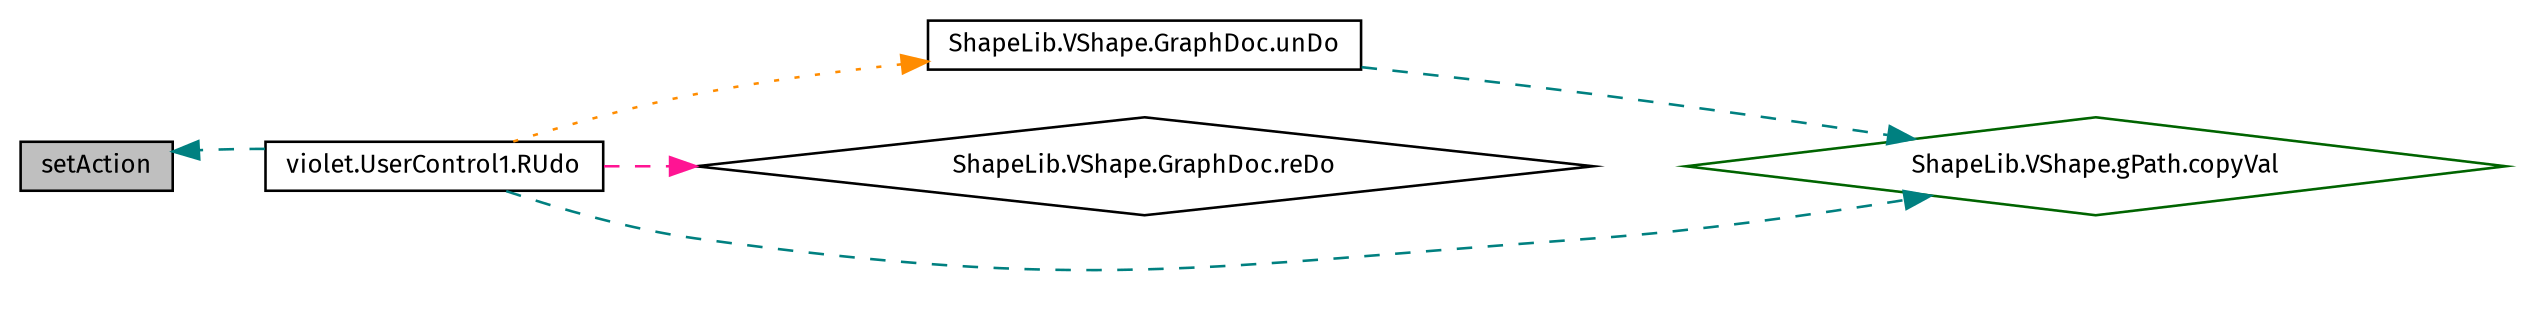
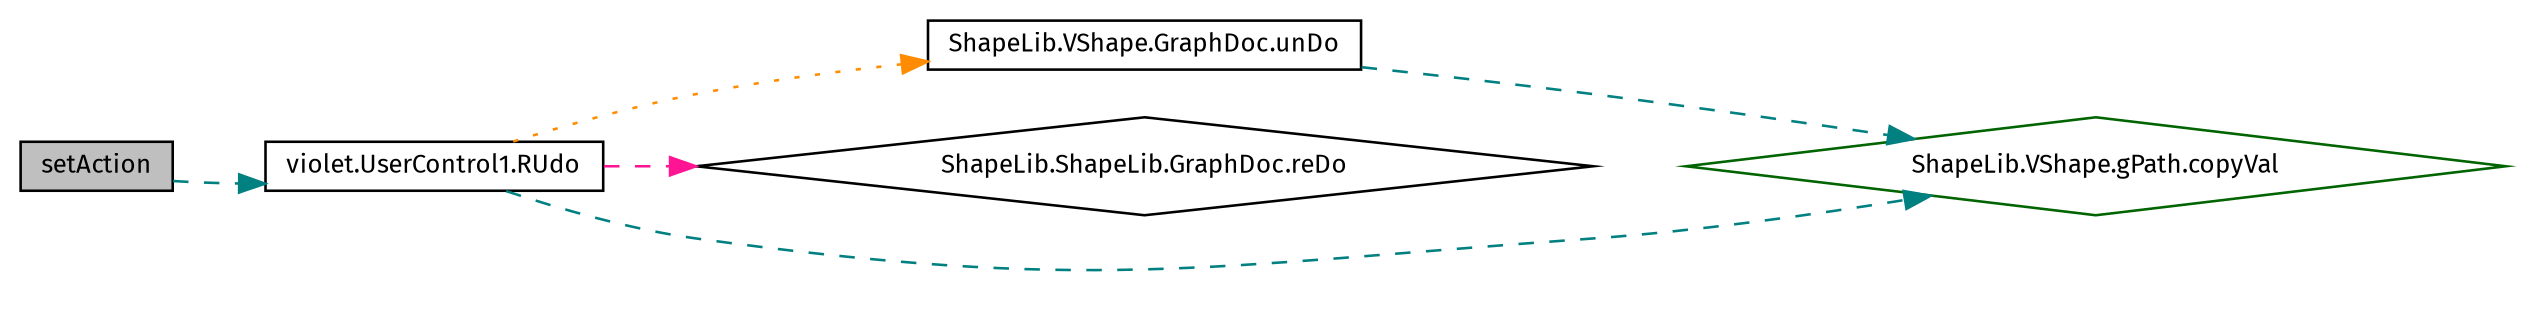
edge "violet.UserControl1.RUdo" -> "setAction": reversed
node "ShapeLib.VShape.GraphDoc.reDo": label "ShapeLib.VShape.GraphDoc.reDo" -> "ShapeLib.ShapeLib.GraphDoc.reDo"
